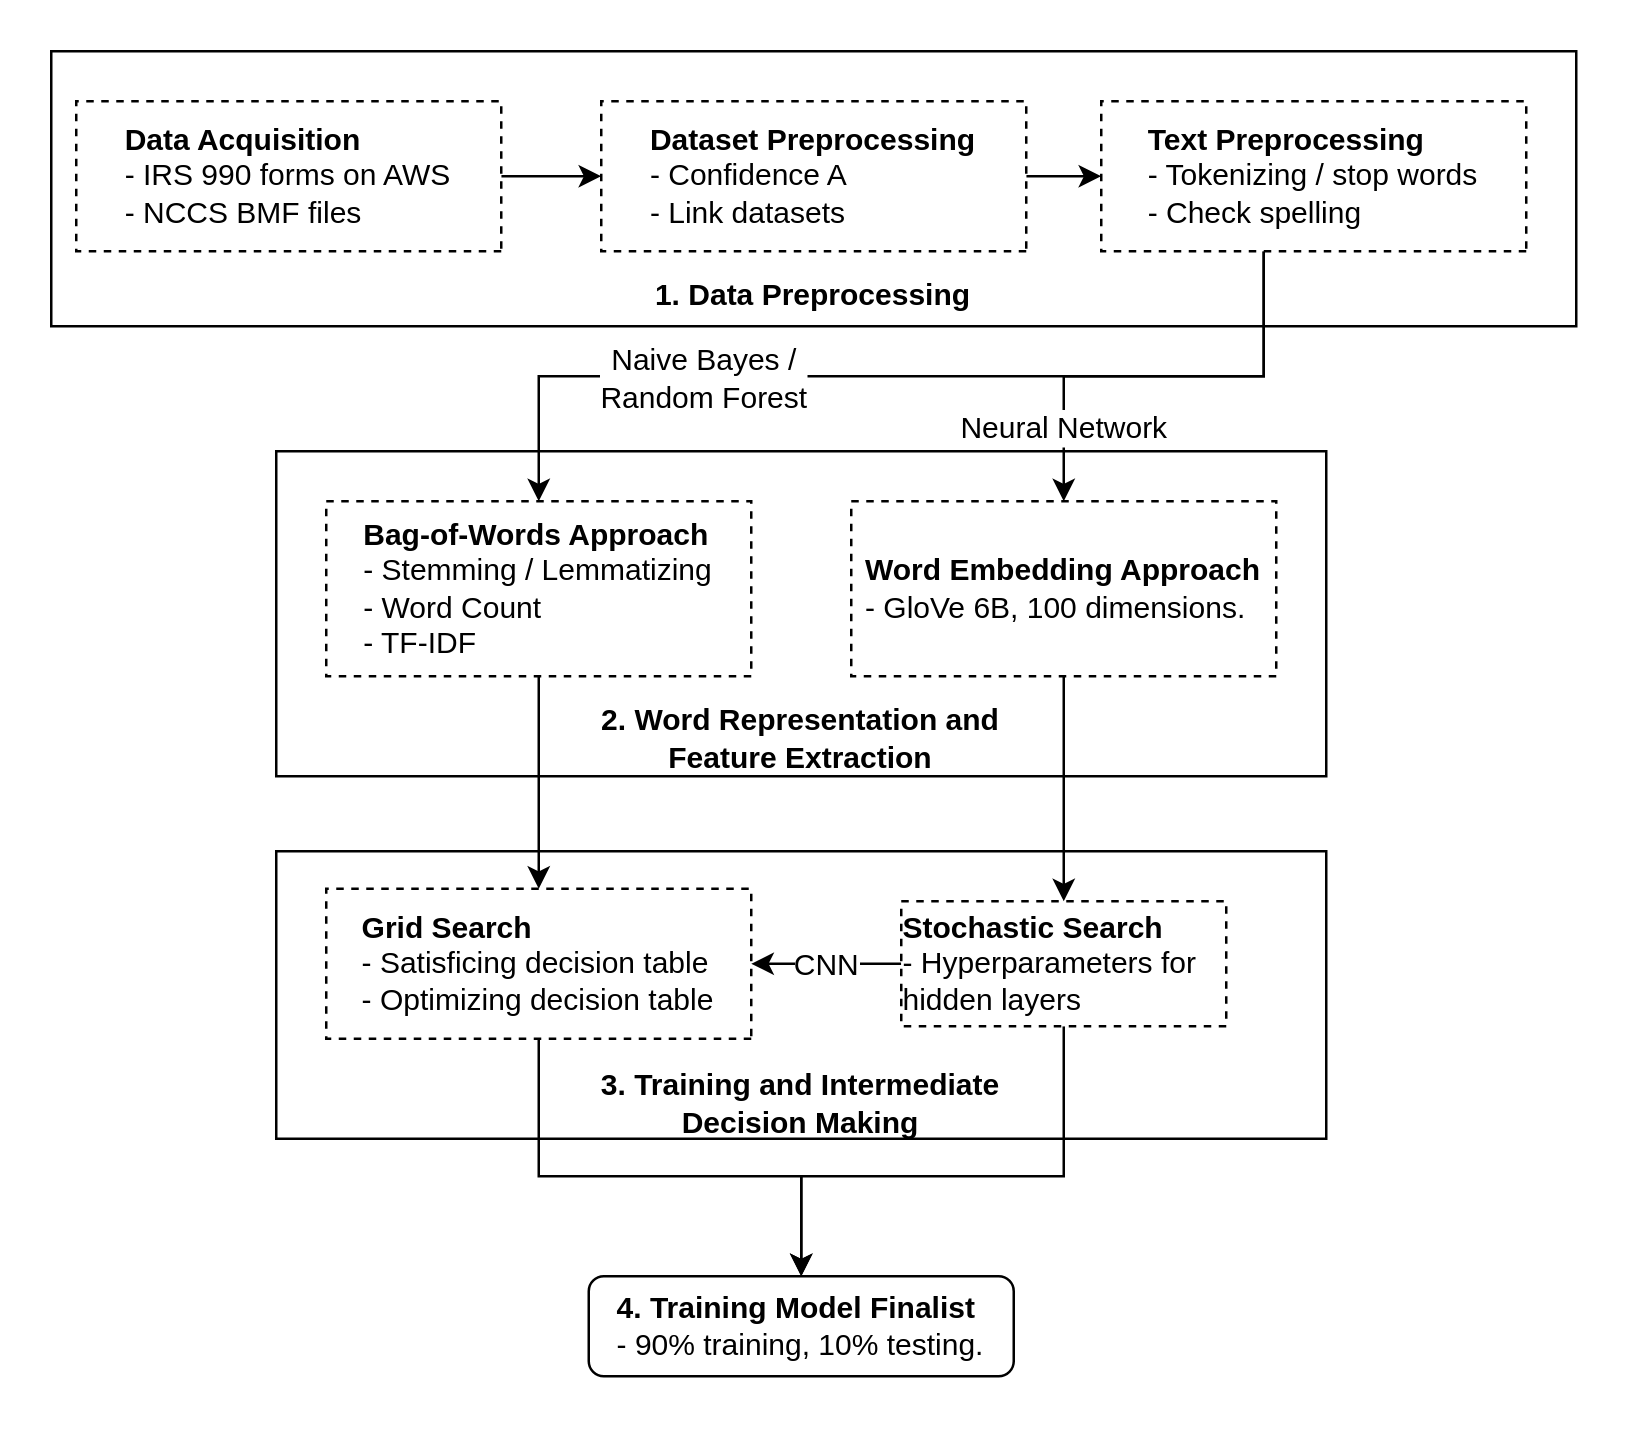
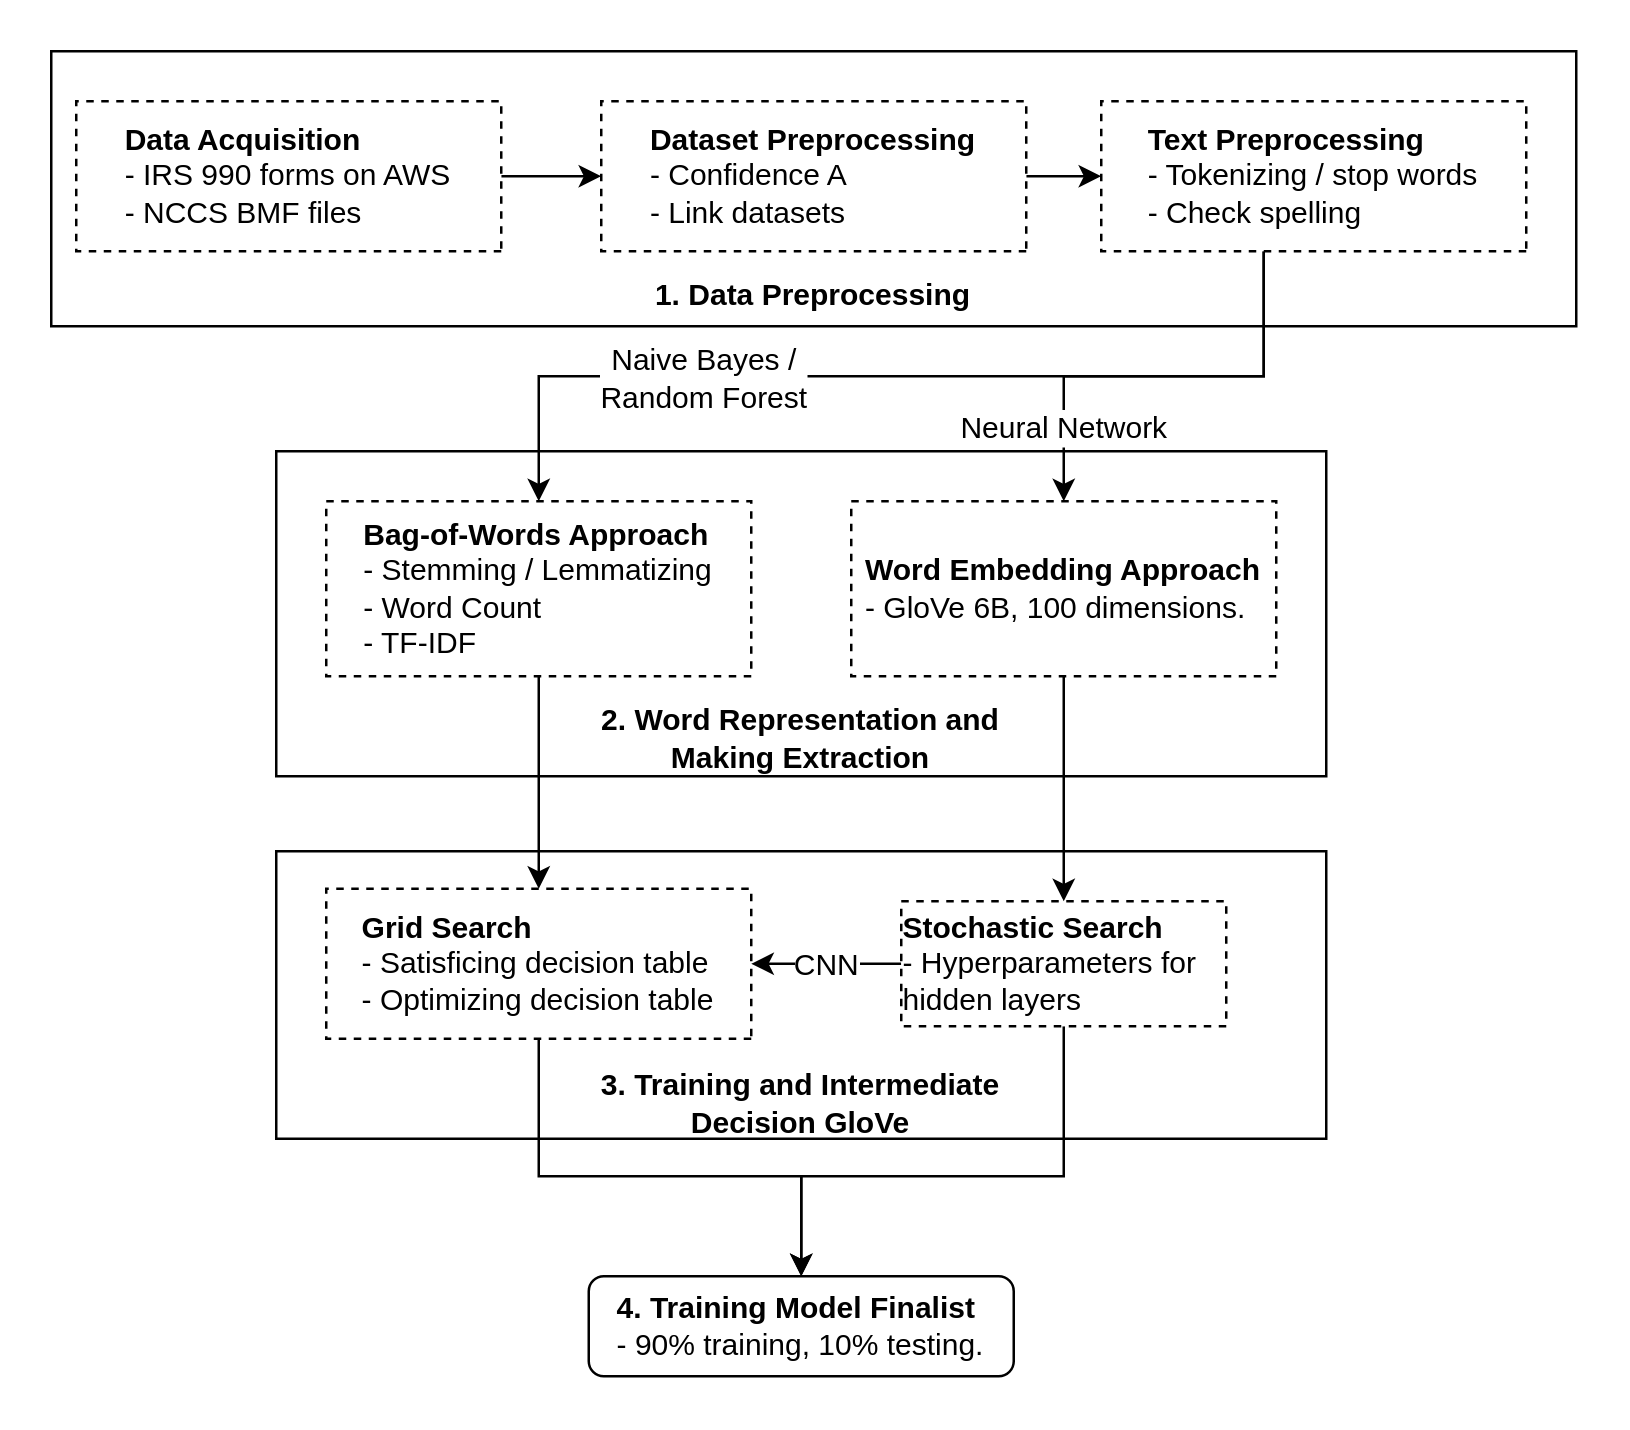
node "2. Word Representation and Feature Extraction": label "2. Word Representation and Feature Extraction" -> "2. Word Representation and Making Extraction"
node "3. Training and Intermediate Decision Making": label "3. Training and Intermediate Decision Making" -> "3. Training and Intermediate Decision GloVe"
